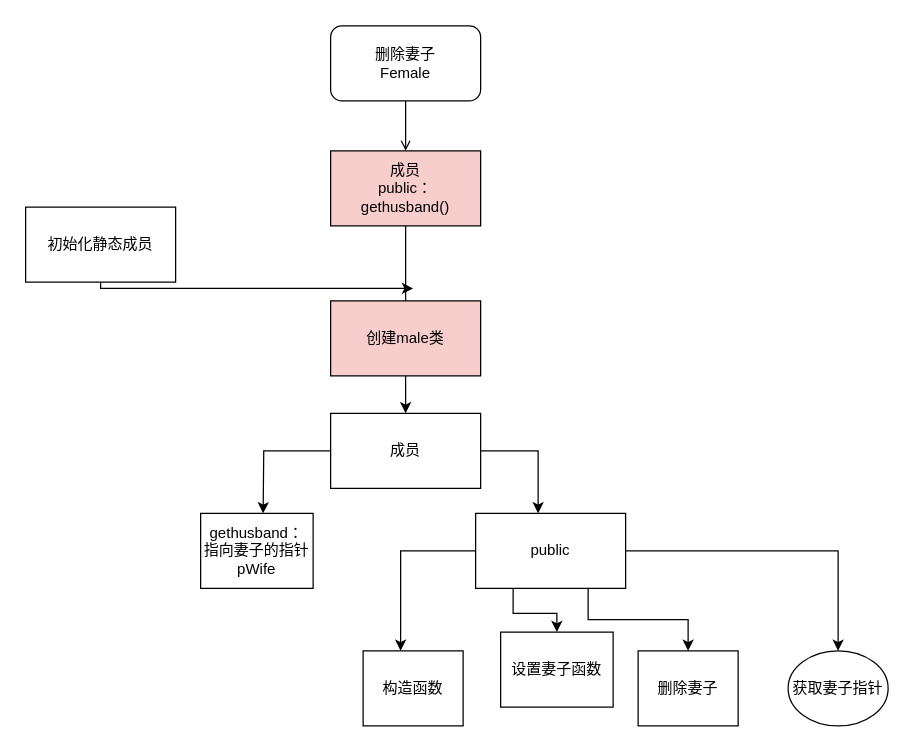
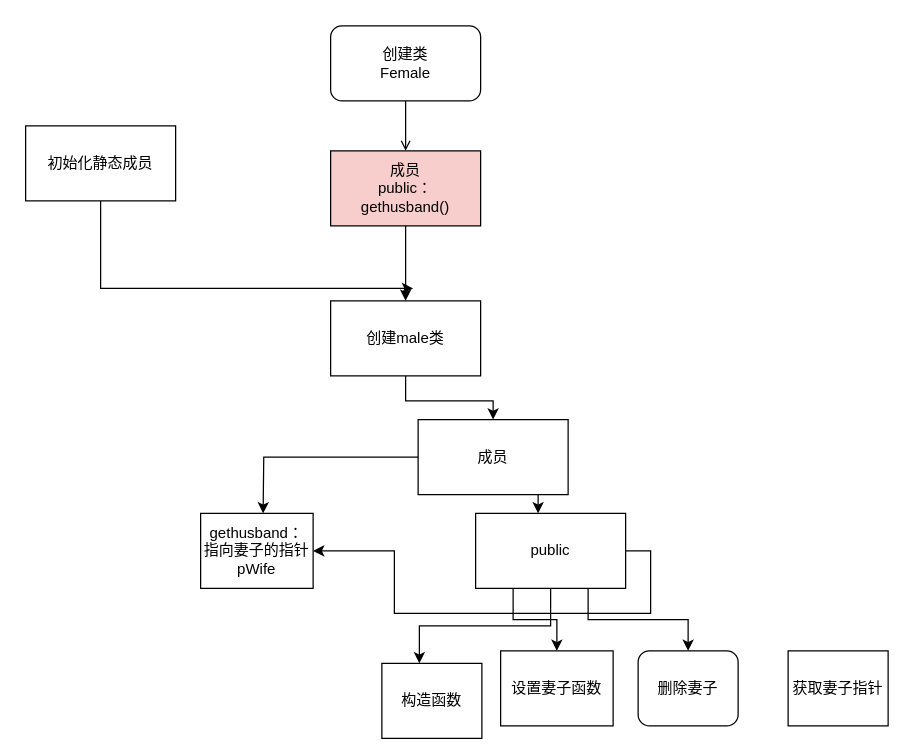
node "删除妻子 Female": label "删除妻子 Female" -> "创建类 Female"
node "初始化静态成员": moved (101, 244) -> (101, 163)
edge "成员 public： gethusband()" -- "创建male类": arrowhead none -> classic
node "创建male类": fillcolor #f8cecc -> #ffffff
node "成员": moved (406, 451) -> (493, 457)
edge "public" -> "获取妻子指针": now "public" -> "gethusband： 指向妻子的指针pWife"
node "设置妻子函数": moved (557, 669) -> (557, 688)
node "构造函数": moved (413, 688) -> (432, 701)
node "删除妻子": shape rectangle -> rounded rectangle
node "获取妻子指针": shape ellipse -> rectangle
